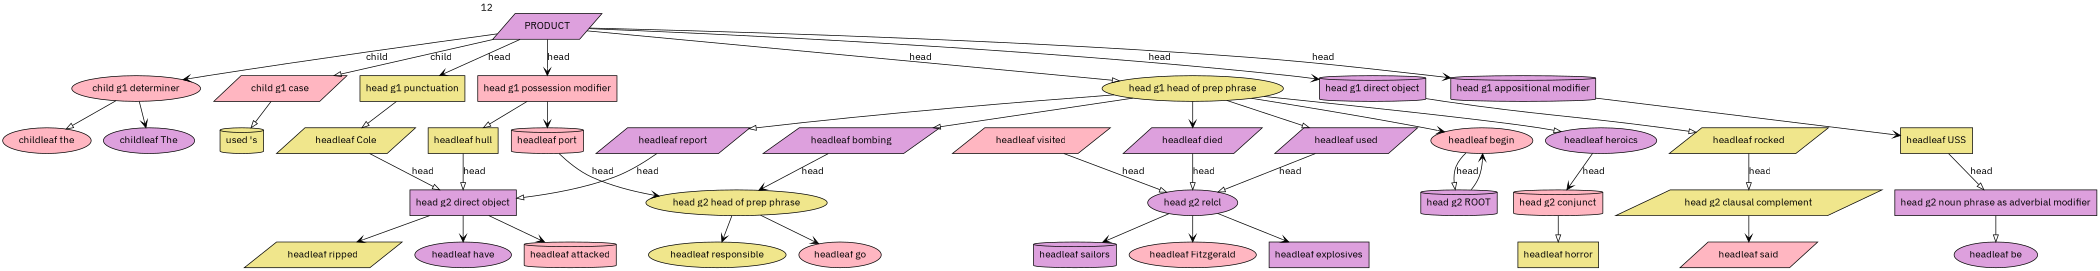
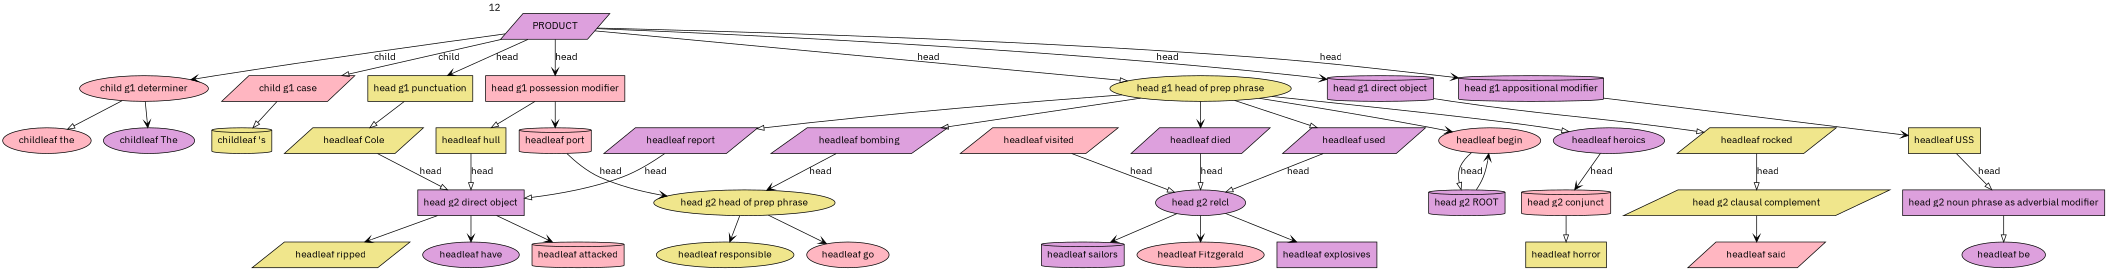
node "used 's": label "used 's" -> "childleaf 's"
